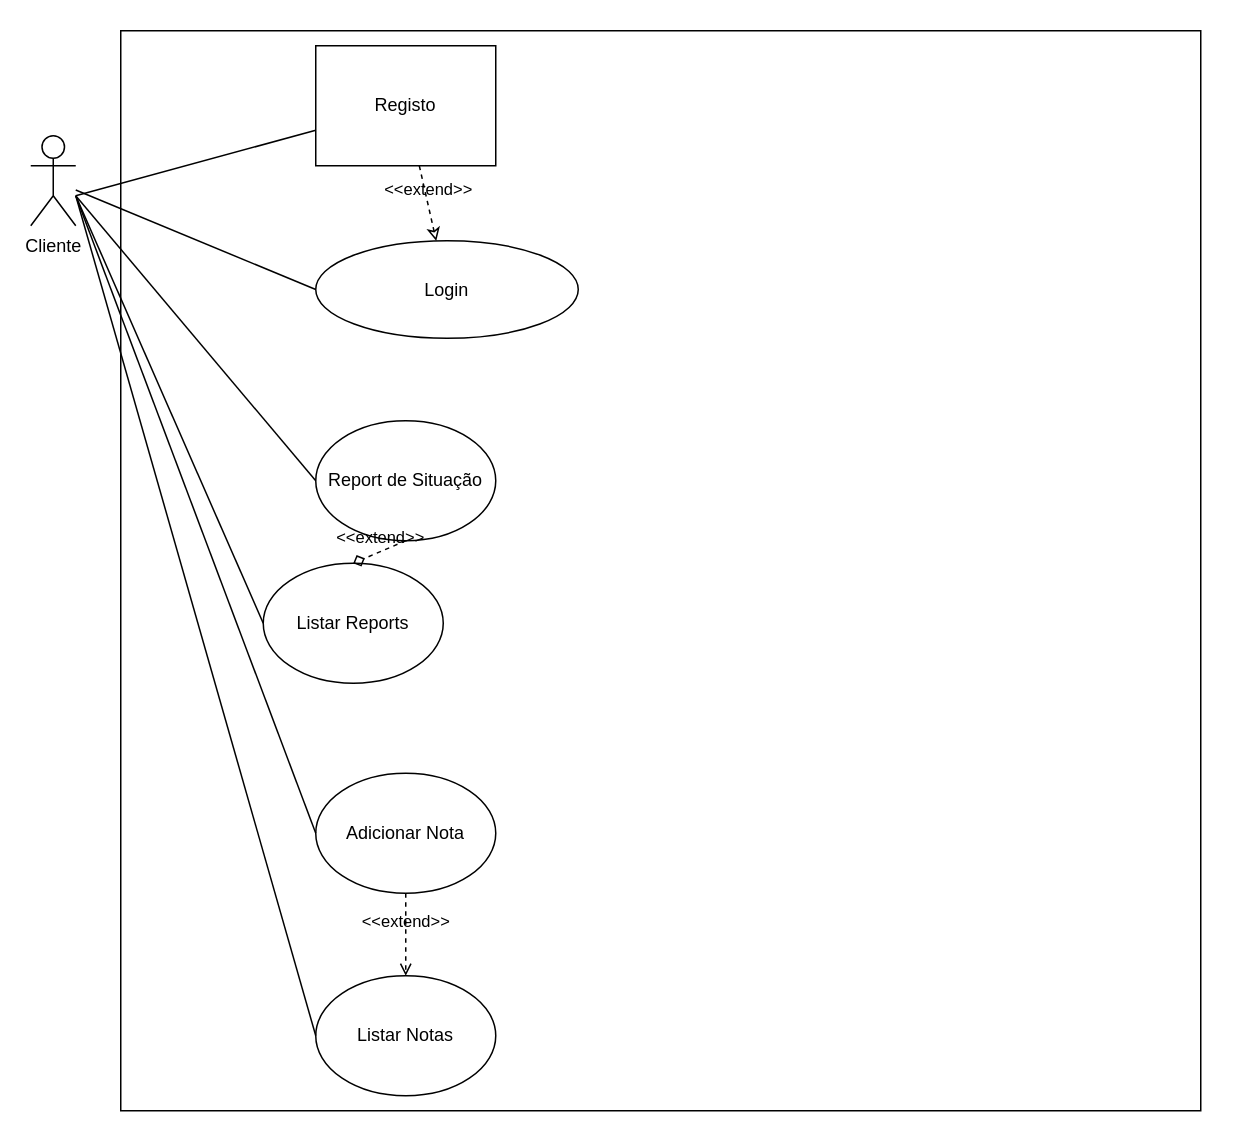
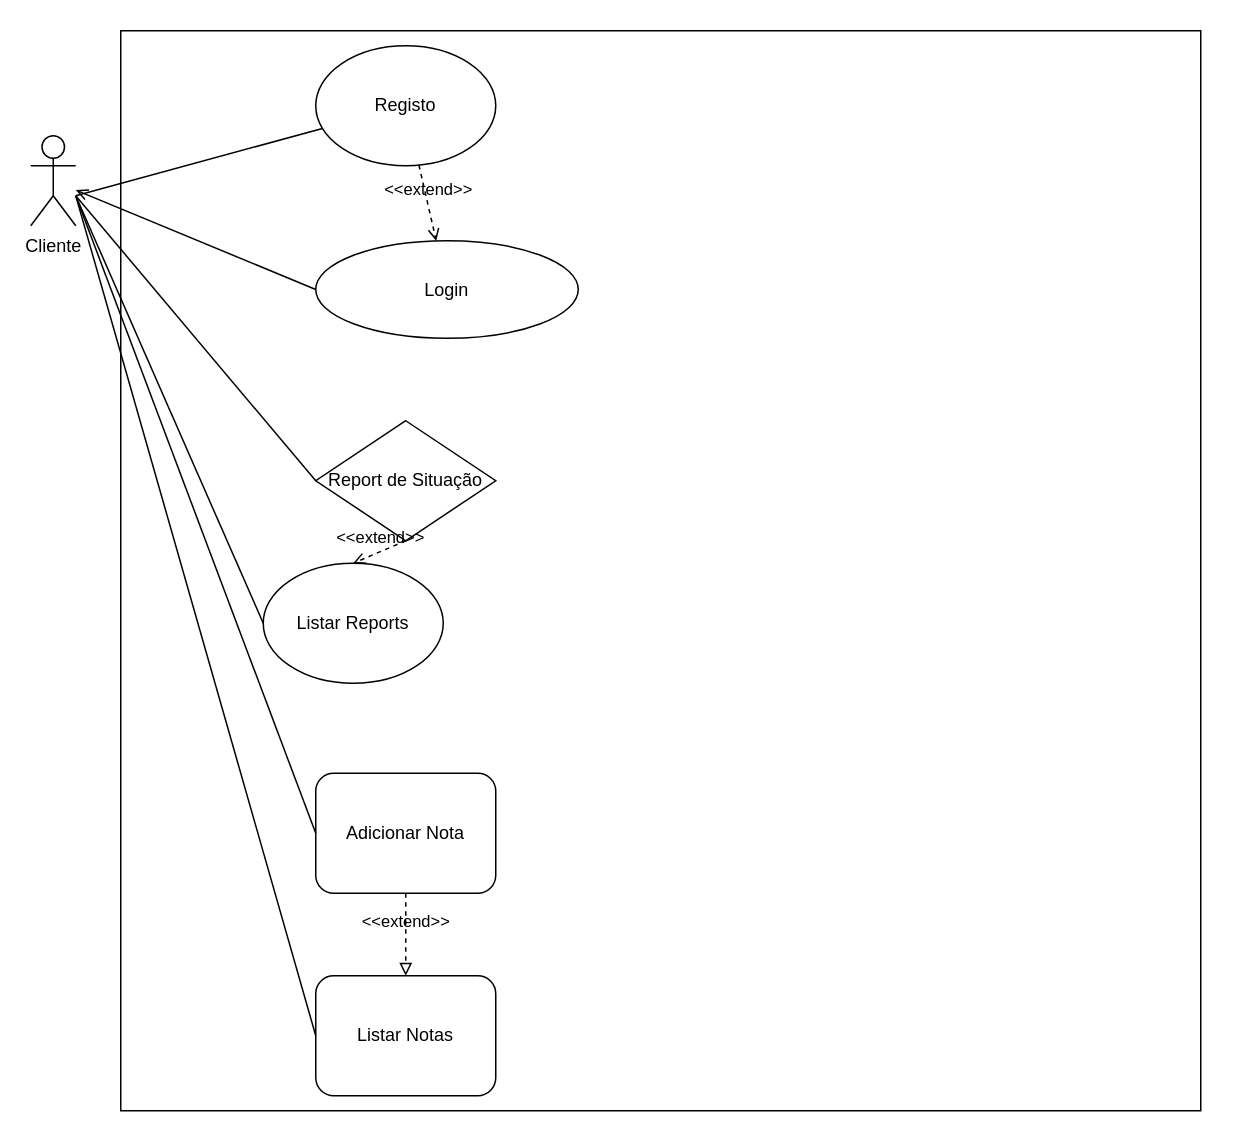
node "Registo": shape rectangle -> ellipse
edge "Cliente" -- "Login": arrowhead none -> open
edge "Registo" -> "Login": arrowhead classic -> open
node "Report de Situação": shape ellipse -> diamond
edge "Report de Situação" -> "Listar Reports": arrowhead diamond -> open
node "Adicionar Nota": shape ellipse -> rounded rectangle
edge "Adicionar Nota" -> "Listar Notas": arrowhead open -> block
node "Listar Notas": shape ellipse -> rounded rectangle
